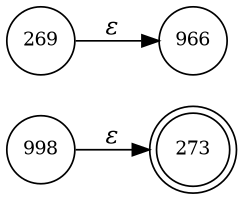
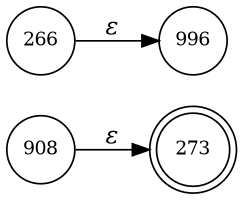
node "269": label "269" -> "266"
node "966": label "966" -> "996"
node "998": label "998" -> "908"
